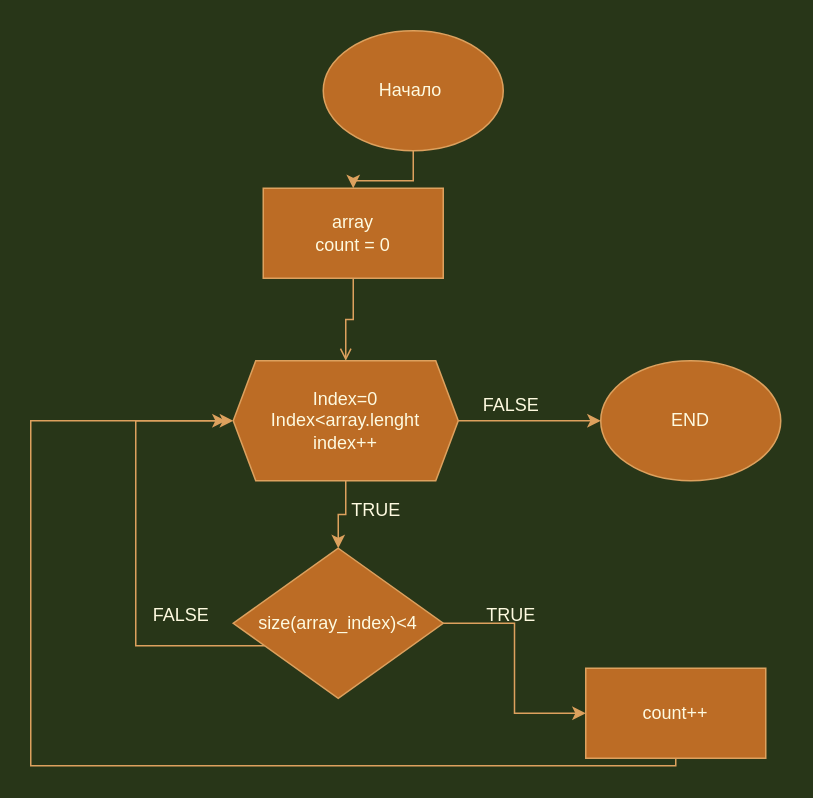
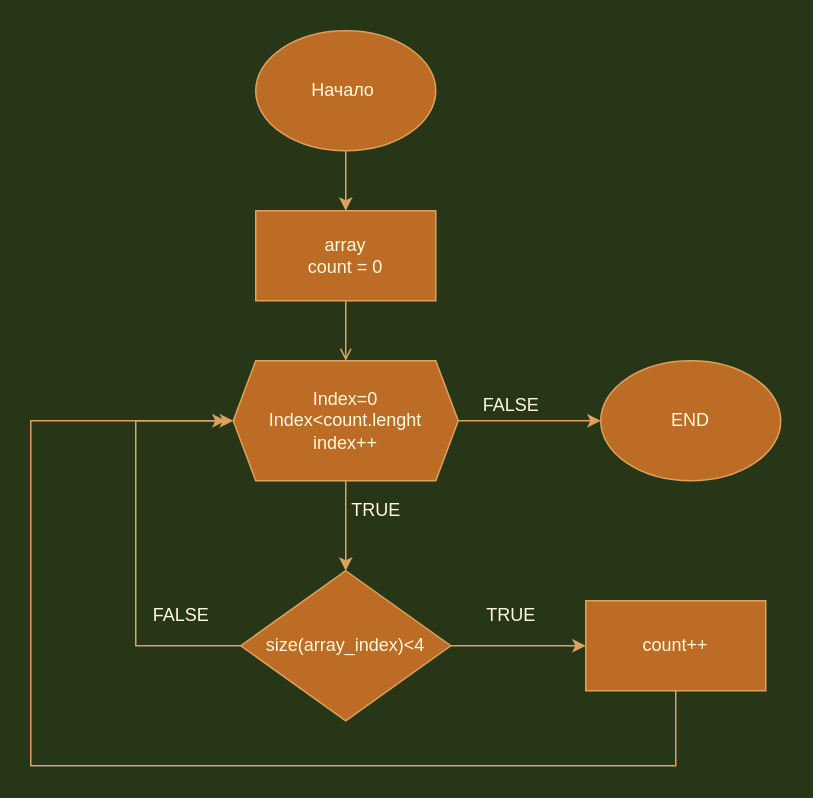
node "Начало": moved (413, 91) -> (346, 91)
node "array count = 0": moved (353, 233) -> (346, 256)
node "Index=0 Index<array.lenght index++": label "Index=0 Index<array.lenght index++" -> "Index=0 Index<count.lenght index++"
node "size(array_index)<4": moved (338, 623) -> (346, 646)
node "count++": moved (676, 713) -> (676, 646)
